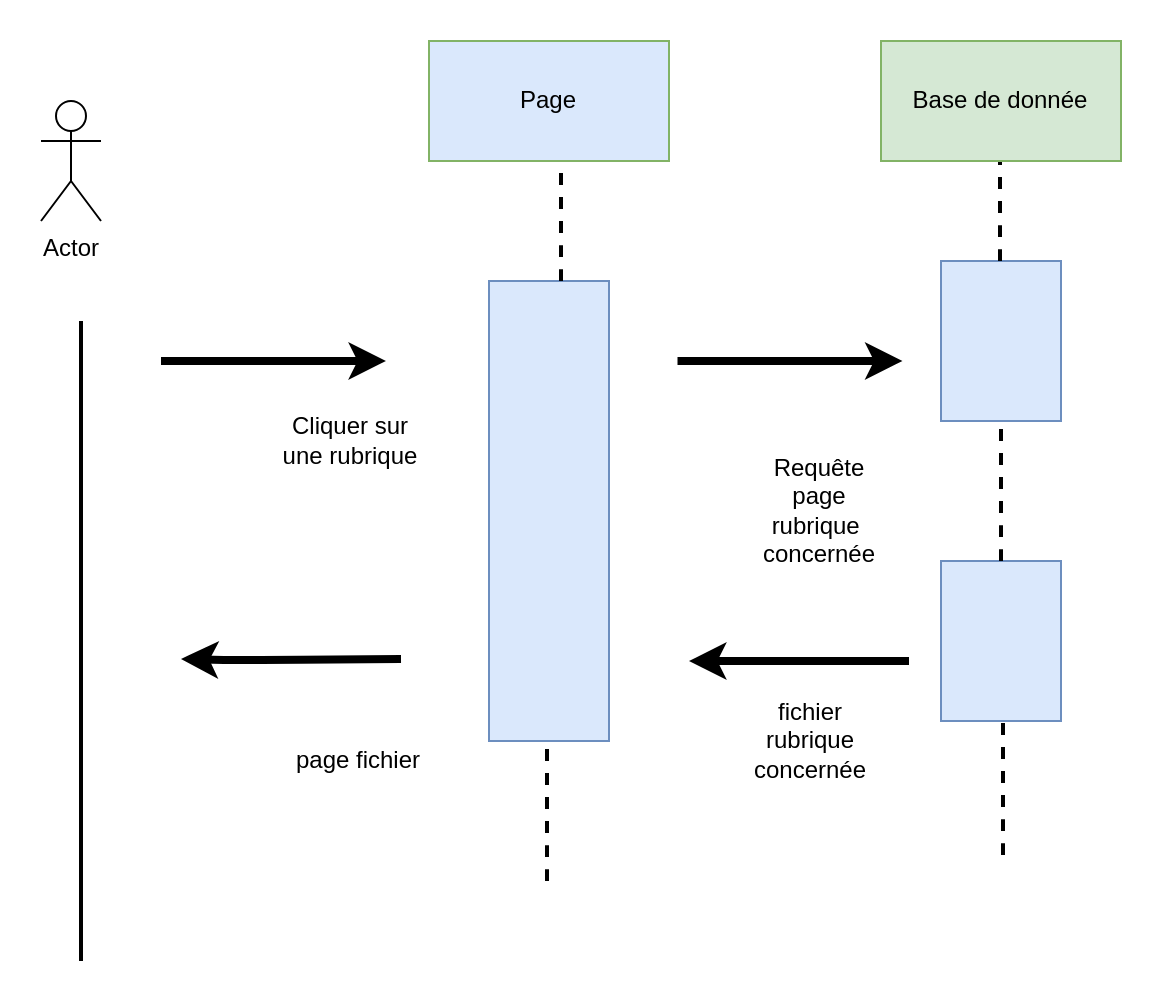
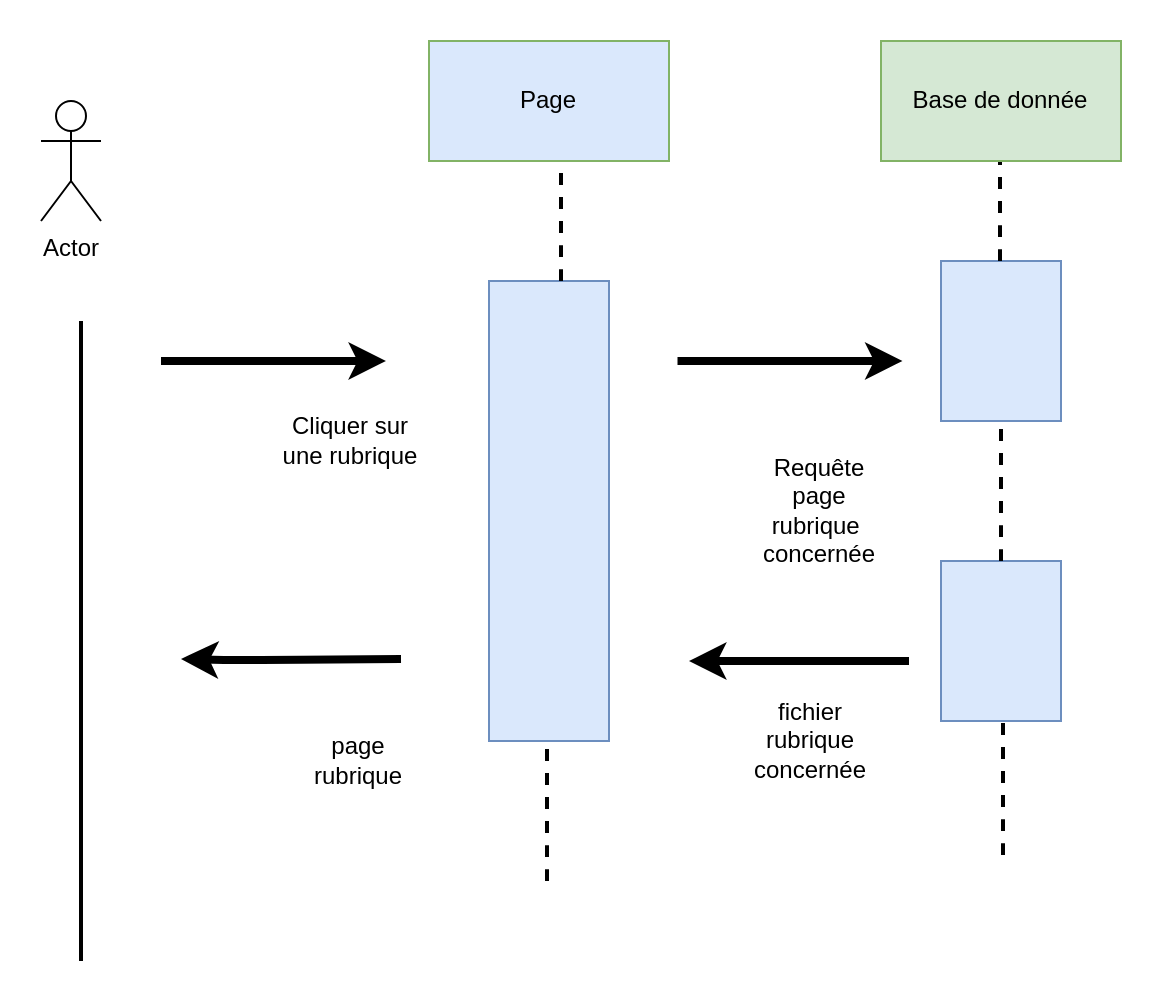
node "page fichier": label "page fichier" -> "page rubrique"
